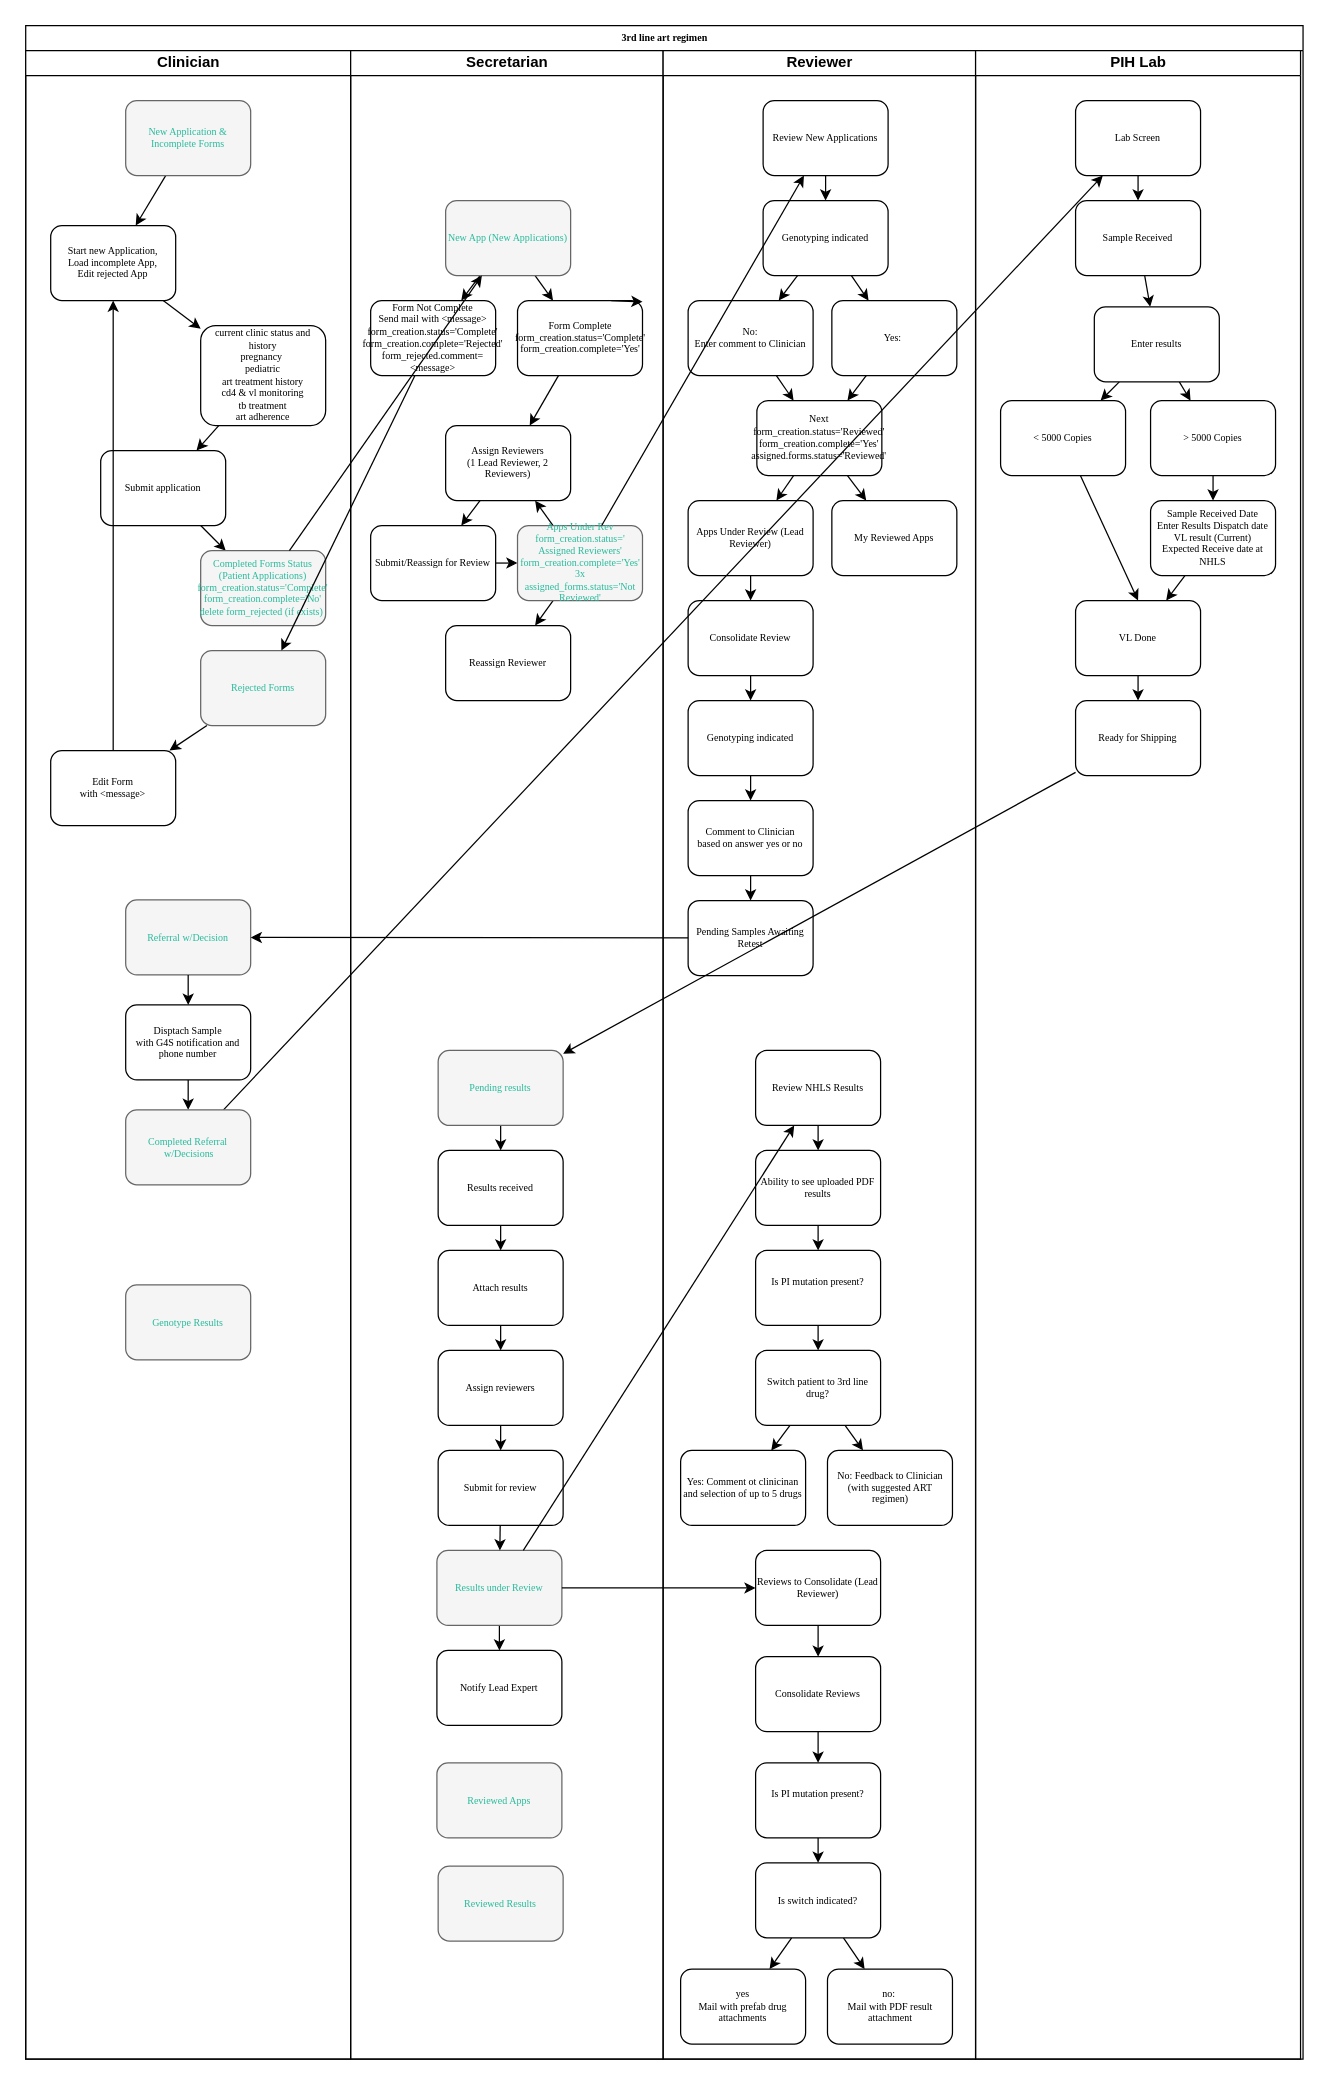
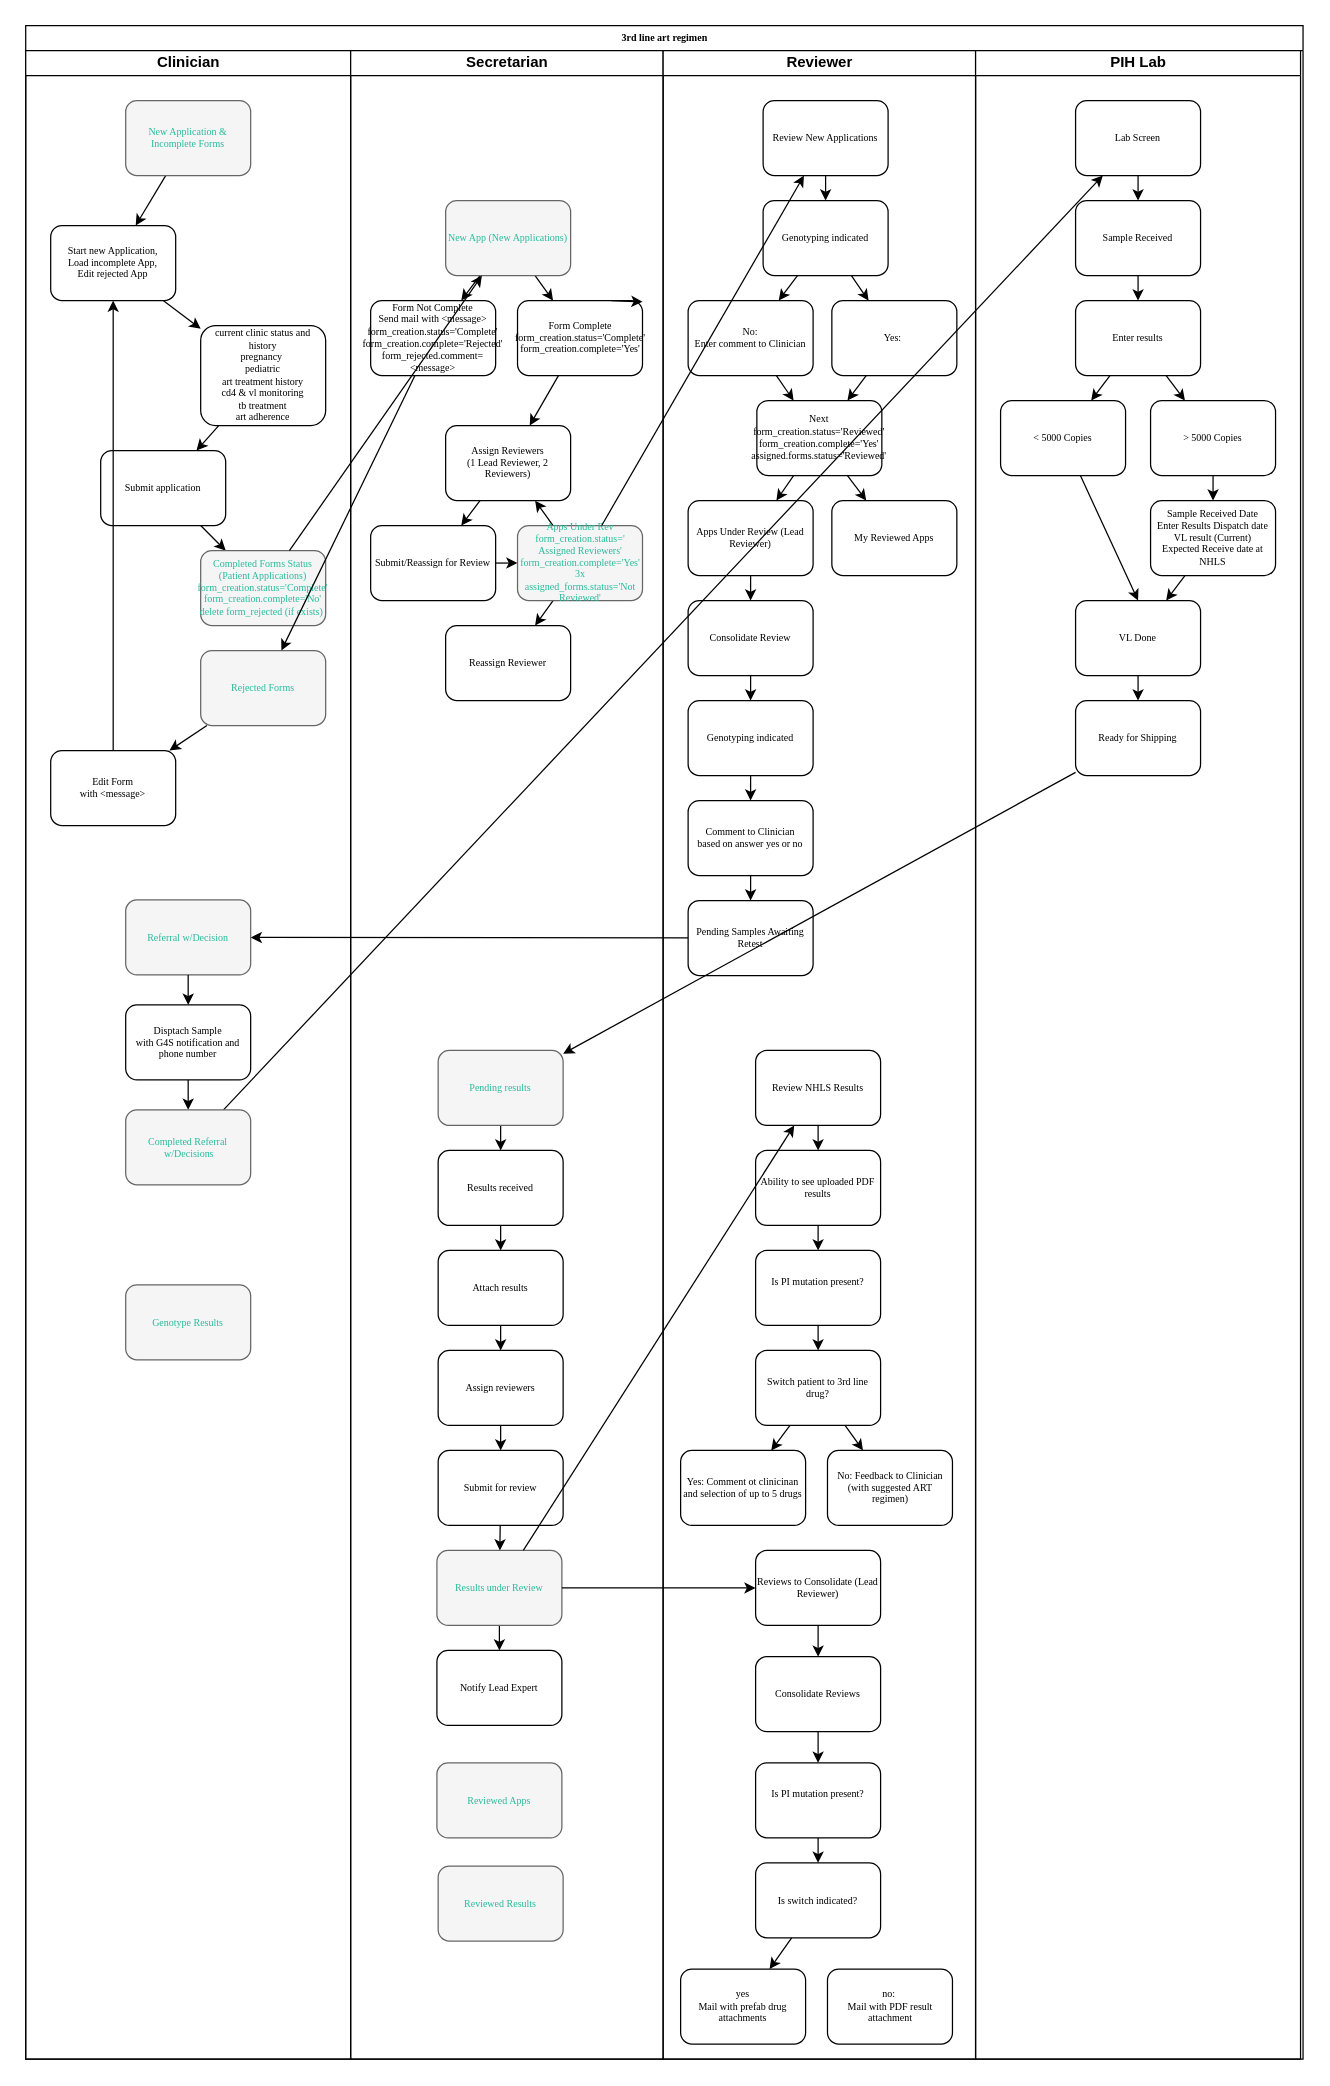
node "Enter results": moved (1157, 344) -> (1138, 338)
edge "Is switch indicated?" -> "no: Mail with PDF result attachment": removed
